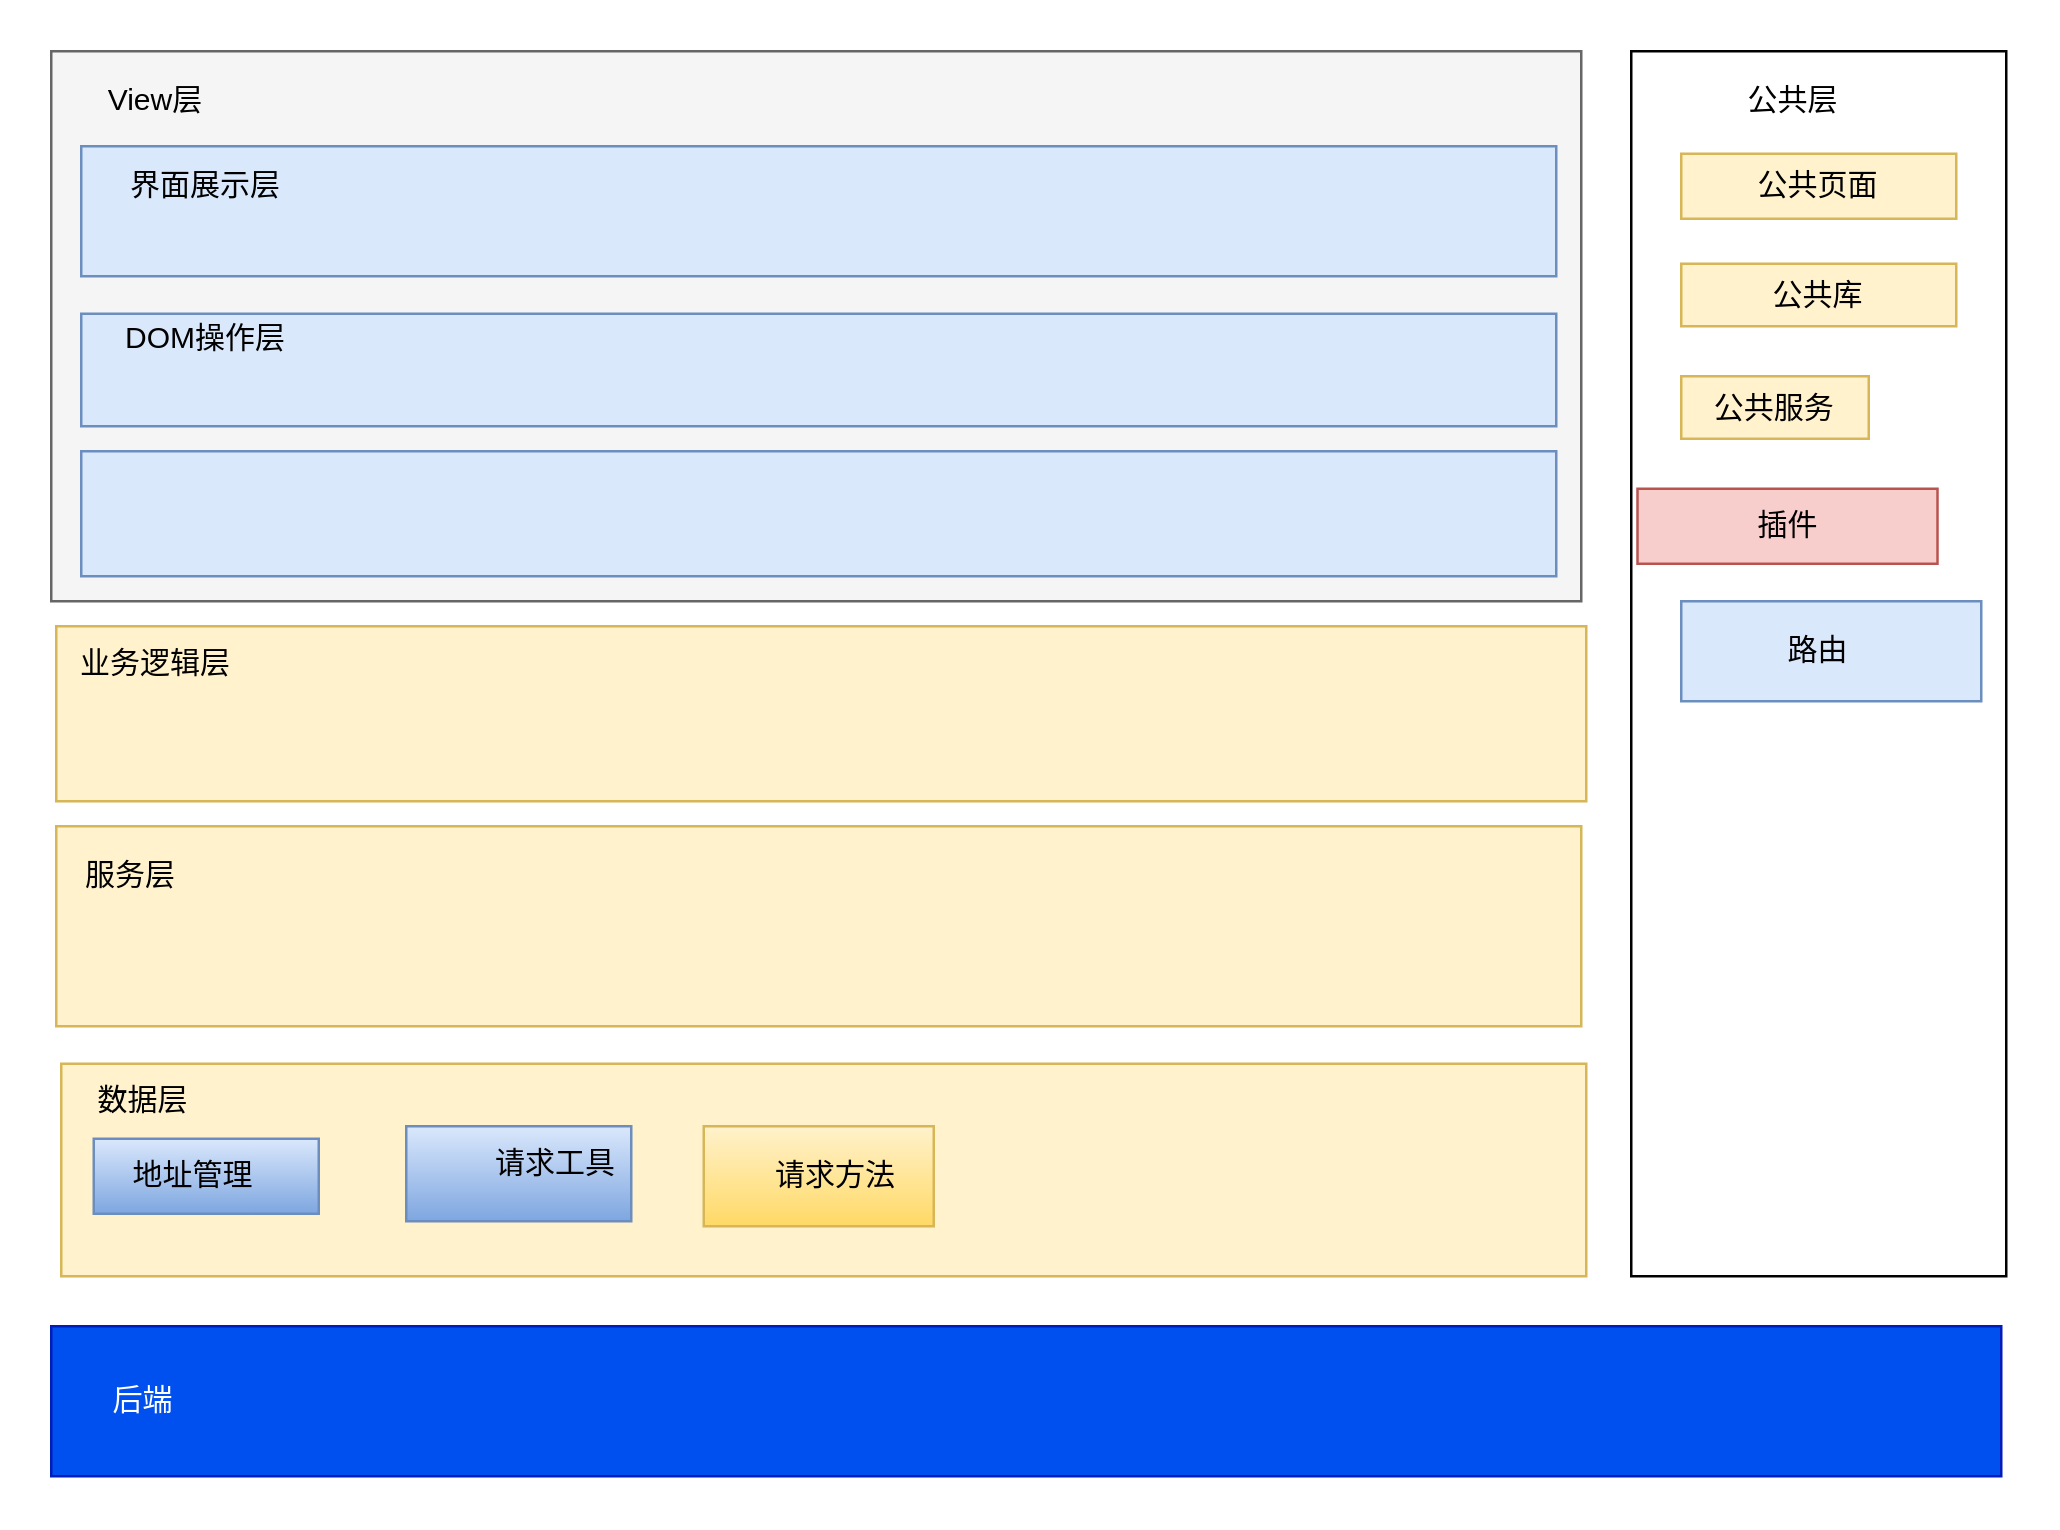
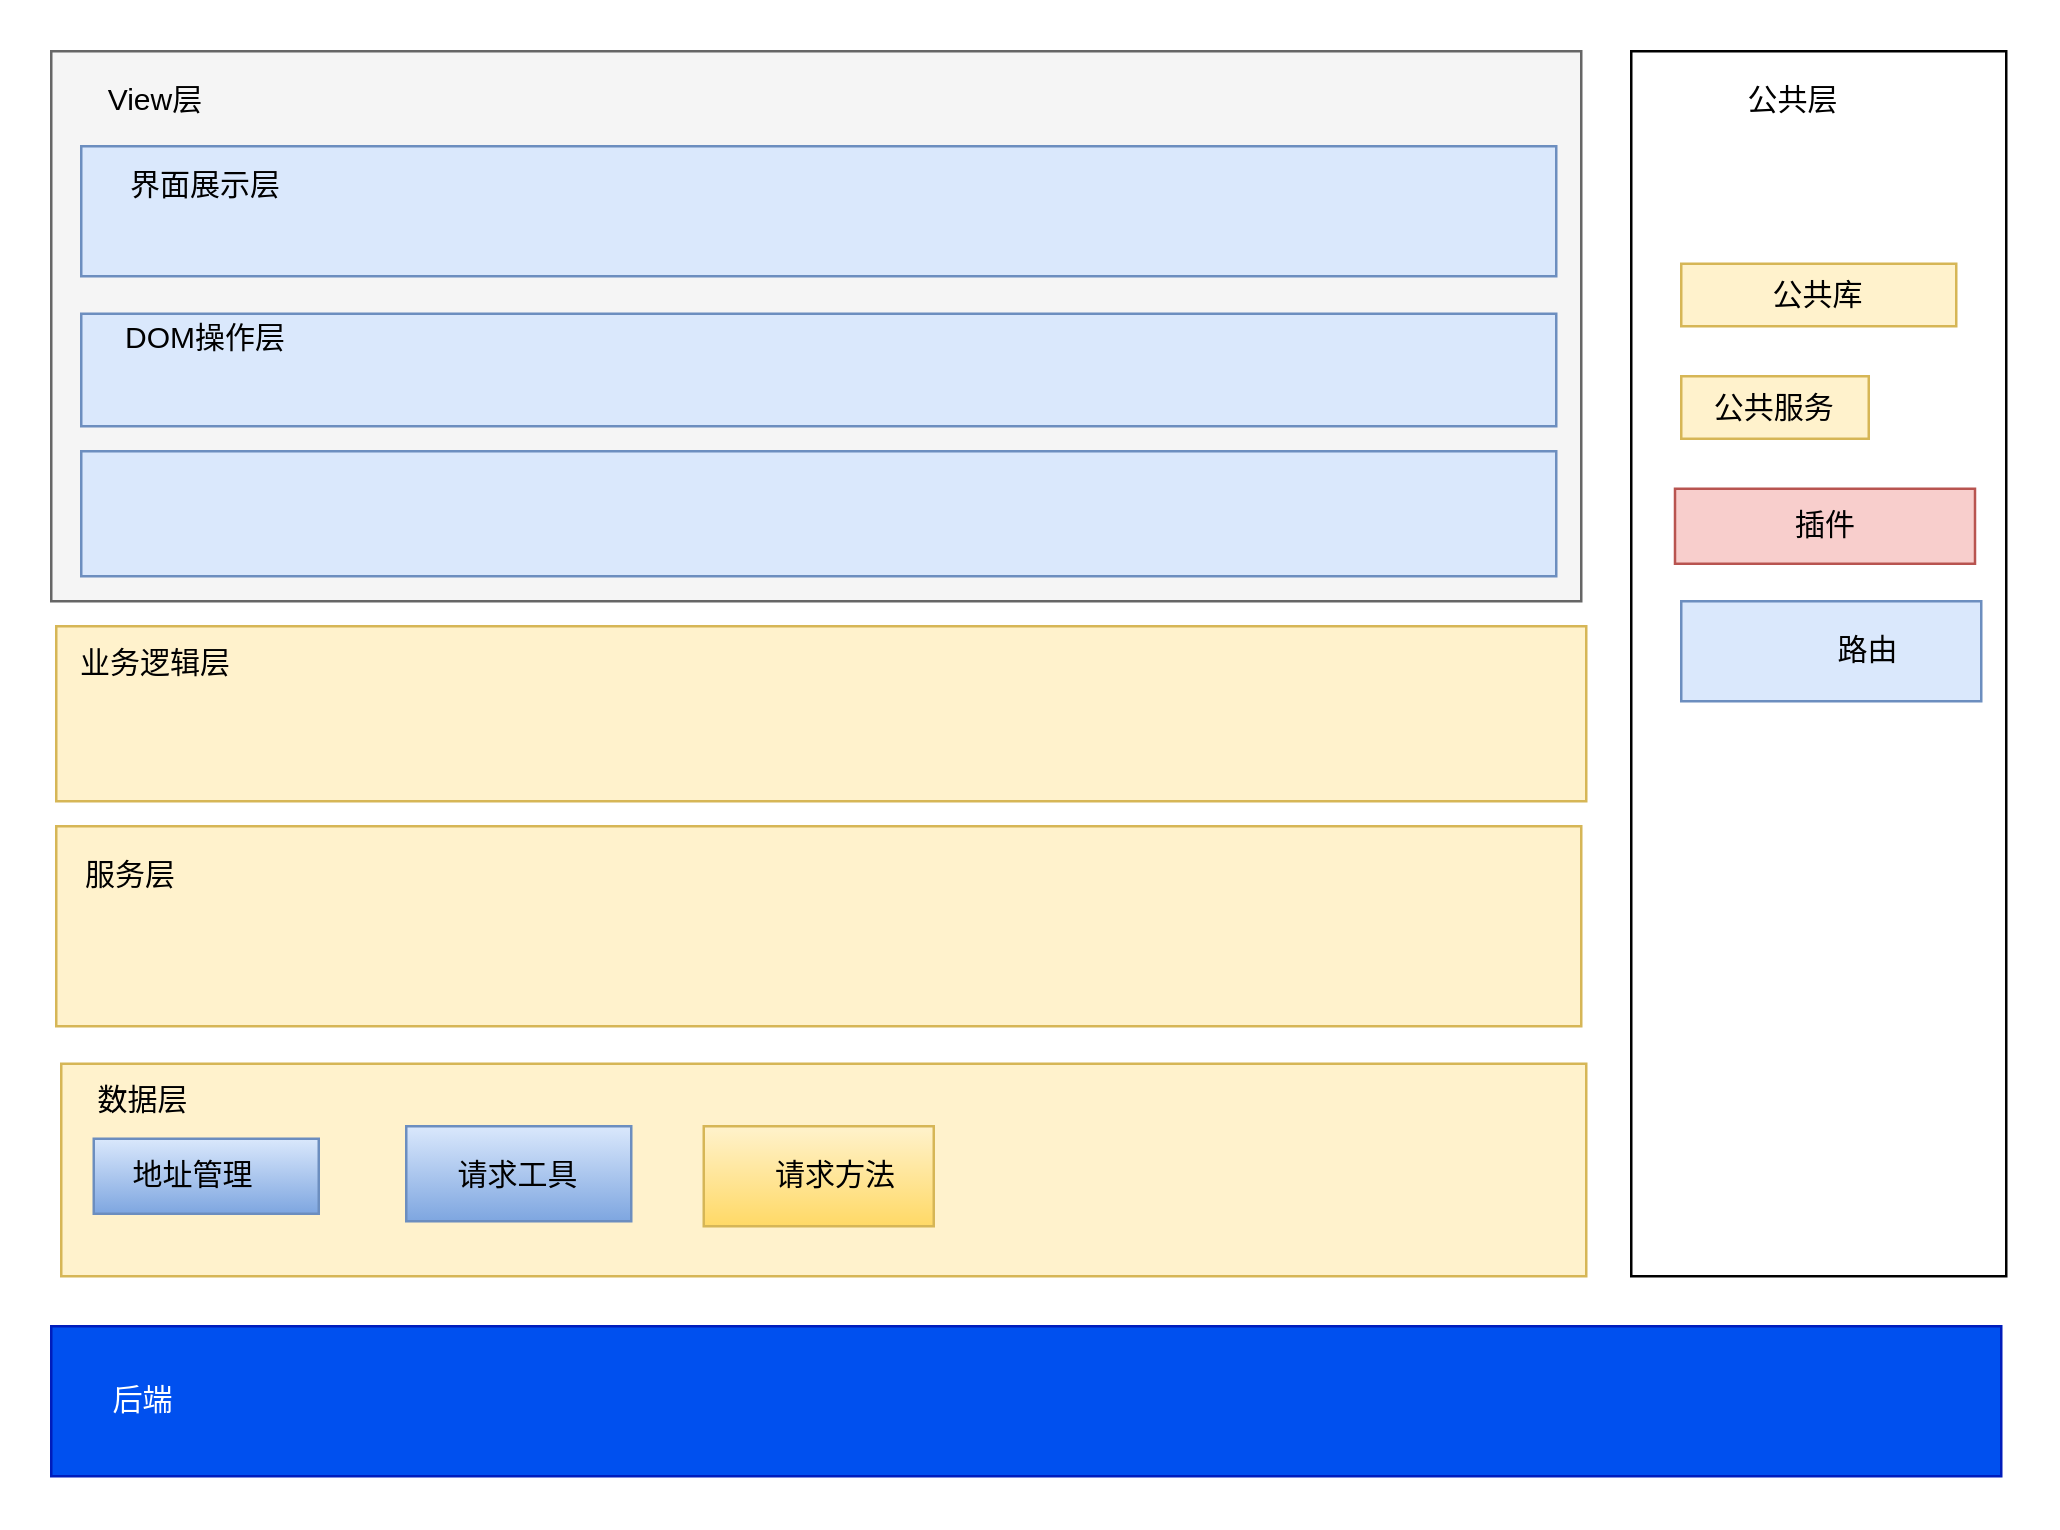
node "公共页面": removed
node "插件": moved (1788, 526) -> (1825, 526)
node "路由": moved (1819, 651) -> (1869, 651)
node "请求工具": moved (556, 1164) -> (519, 1176)
